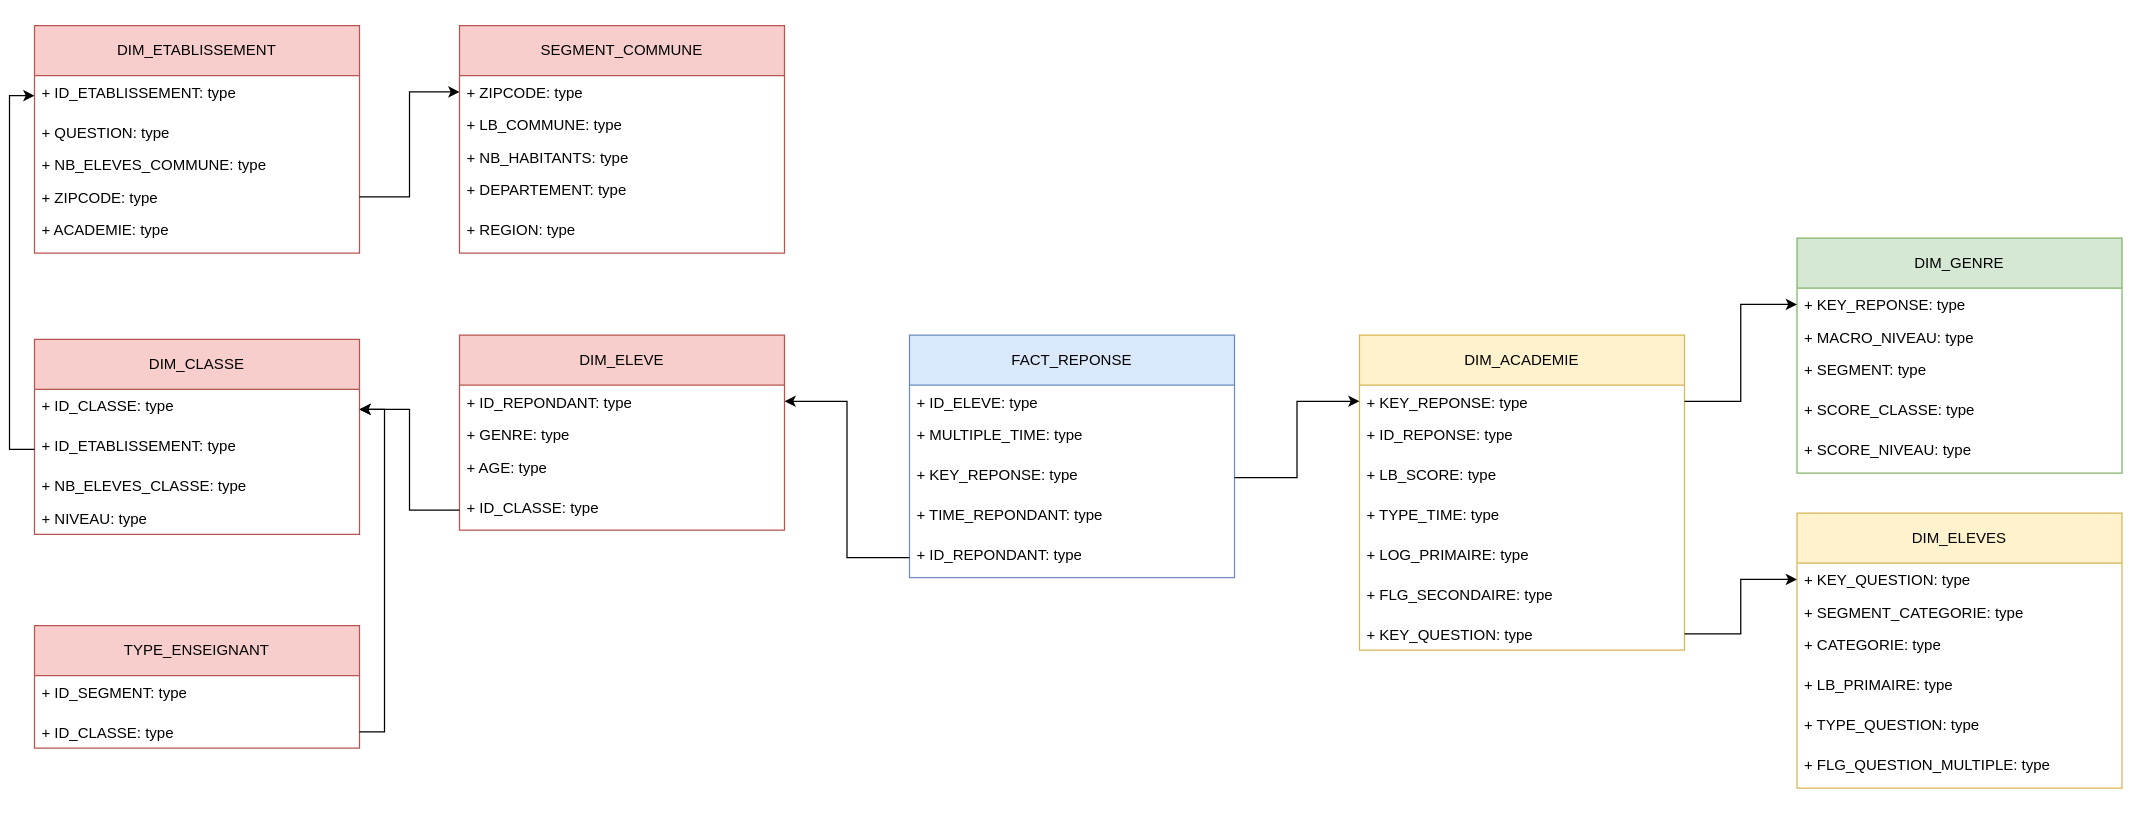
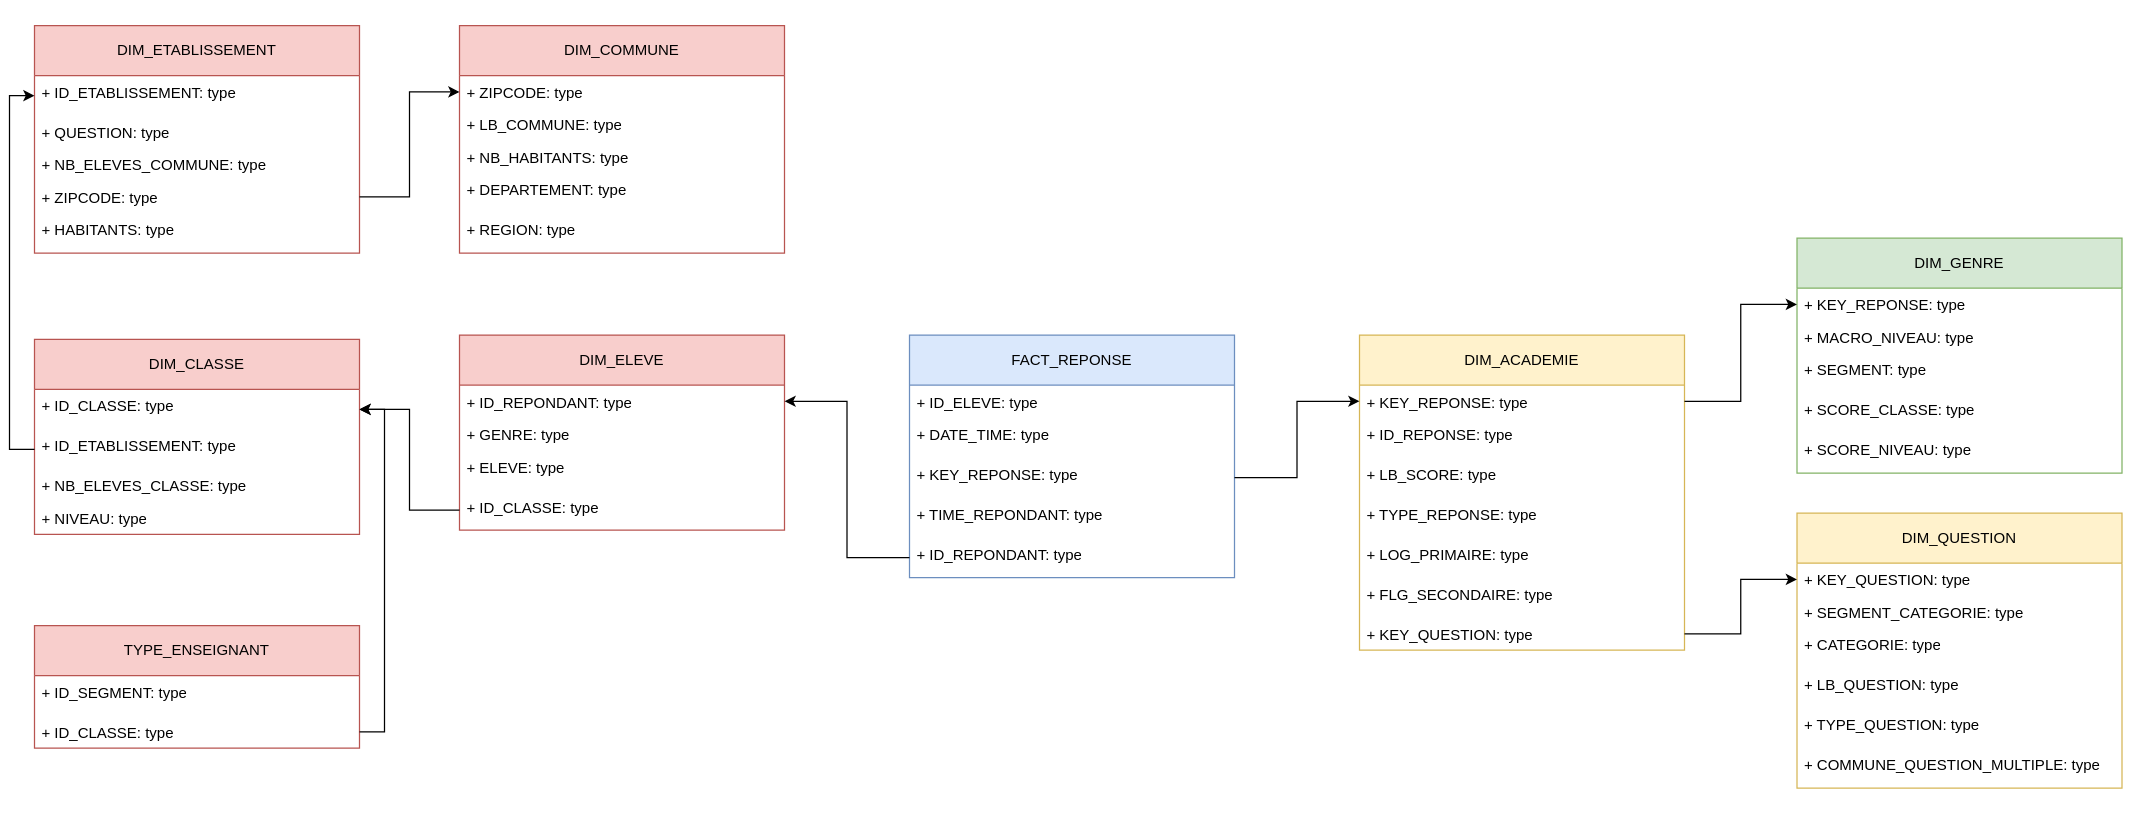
node "SEGMENT_COMMUNE": label "SEGMENT_COMMUNE" -> "DIM_COMMUNE"
node "+ ACADEMIE: type": label "+ ACADEMIE: type" -> "+ HABITANTS: type"
node "+ MULTIPLE_TIME: type": label "+ MULTIPLE_TIME: type" -> "+ DATE_TIME: type"
node "+ AGE: type": label "+ AGE: type" -> "+ ELEVE: type"
node "+ TYPE_TIME: type": label "+ TYPE_TIME: type" -> "+ TYPE_REPONSE: type"
node "DIM_ELEVES": label "DIM_ELEVES" -> "DIM_QUESTION"
node "+ LB_PRIMAIRE: type": label "+ LB_PRIMAIRE: type" -> "+ LB_QUESTION: type"
node "+ FLG_QUESTION_MULTIPLE: type": label "+ FLG_QUESTION_MULTIPLE: type" -> "+ COMMUNE_QUESTION_MULTIPLE: type"
